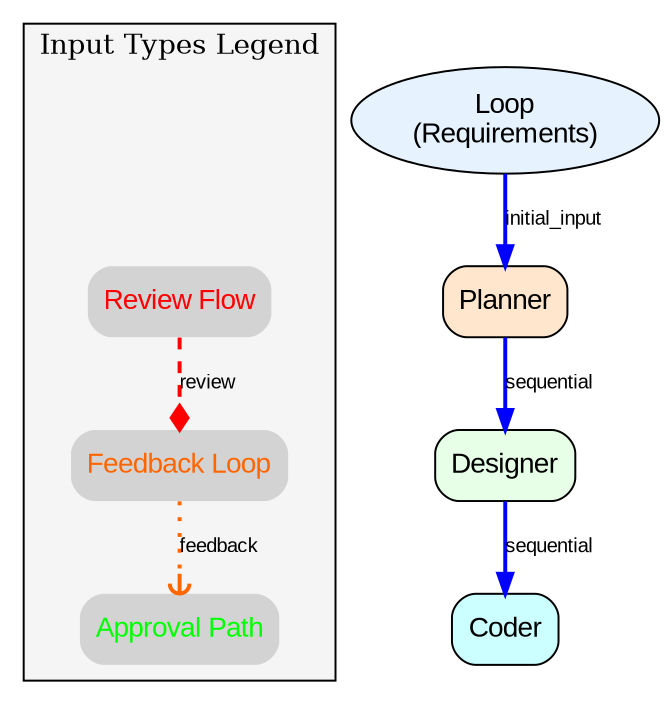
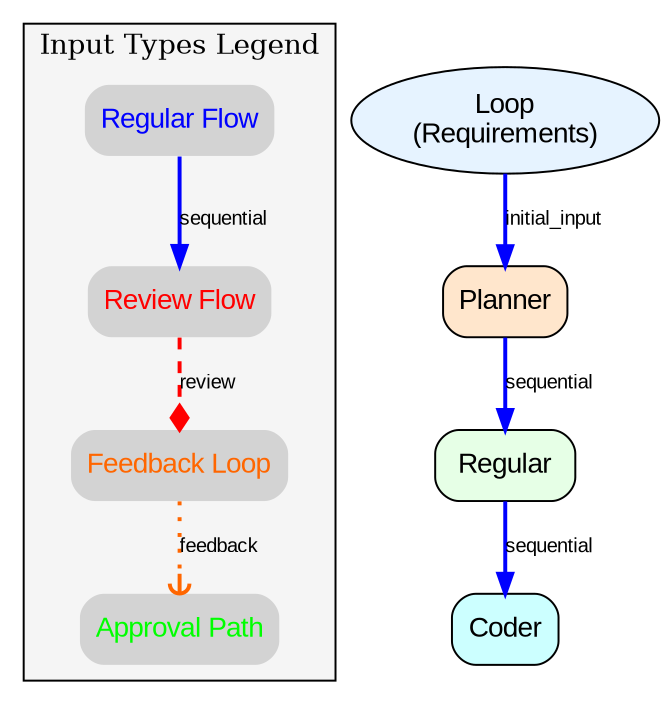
node "Regular Flow": added
node "Designer": label "Designer" -> "Regular"
